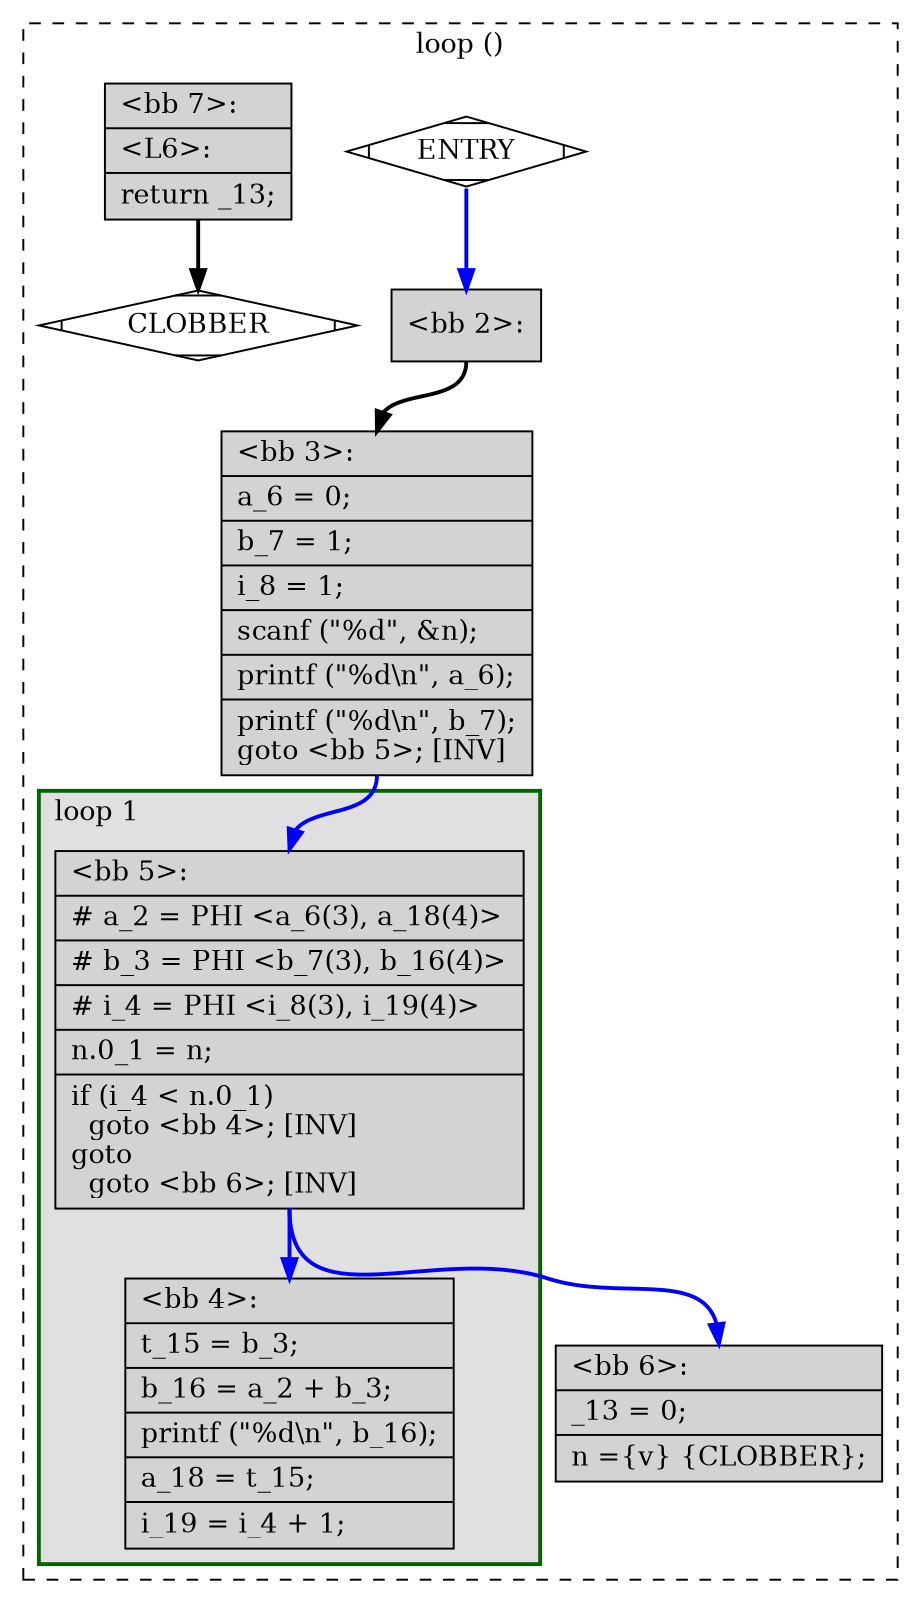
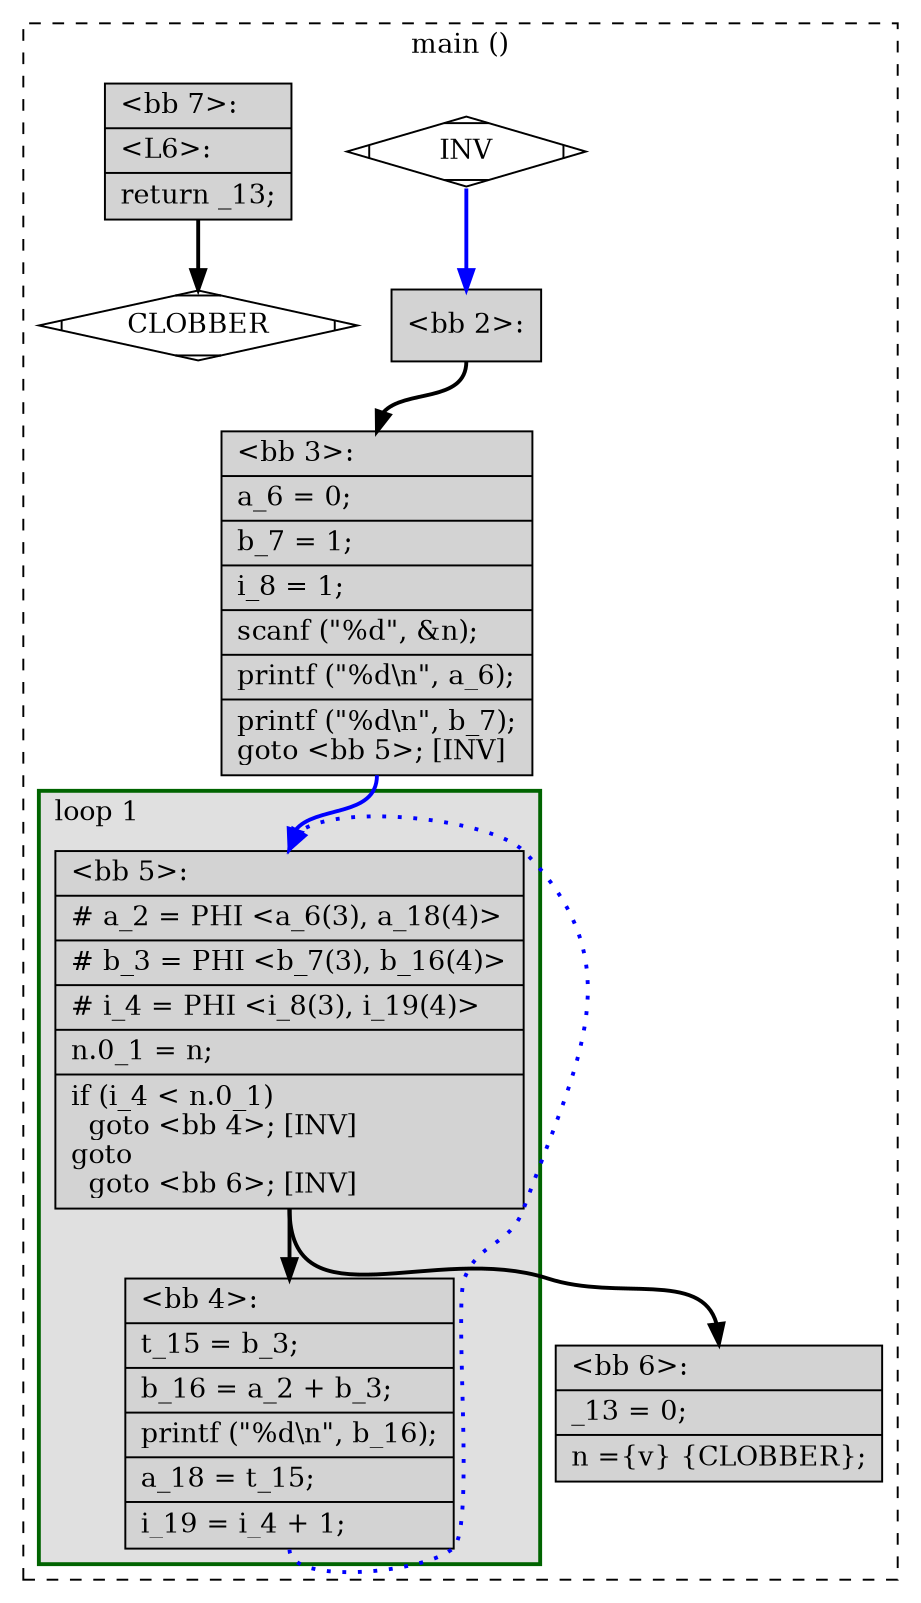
cluster "loop ()": label "loop ()" -> "main ()"
node "ENTRY": label "ENTRY" -> "INV"
edge "<bb 4>:" -> "<bb 5>:": added
edge "<bb 5>:" -> "<bb 4>:": color blue -> black
edge "<bb 5>:" -> "<bb 6>:": color blue -> black
